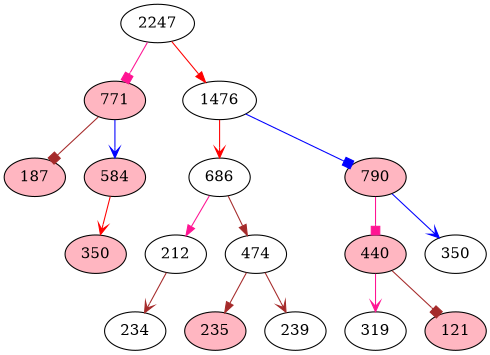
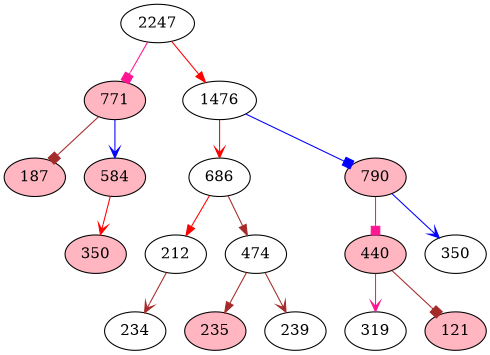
edge "686" -> "212": color deeppink -> red
